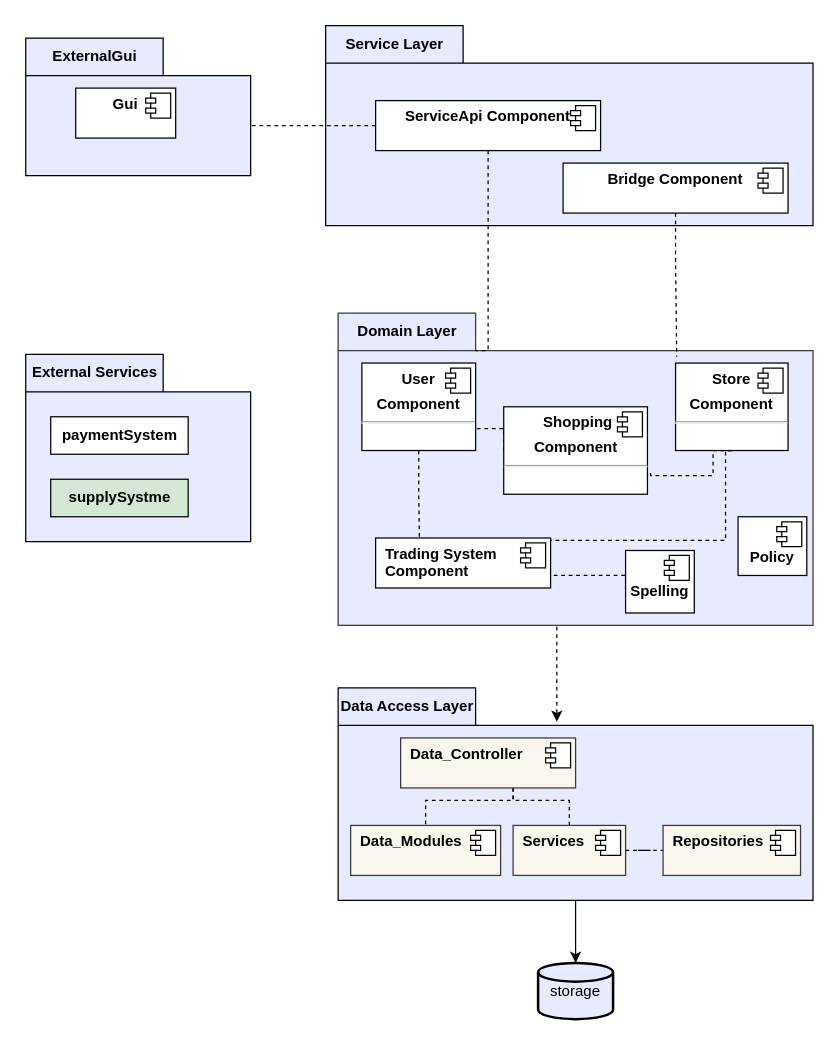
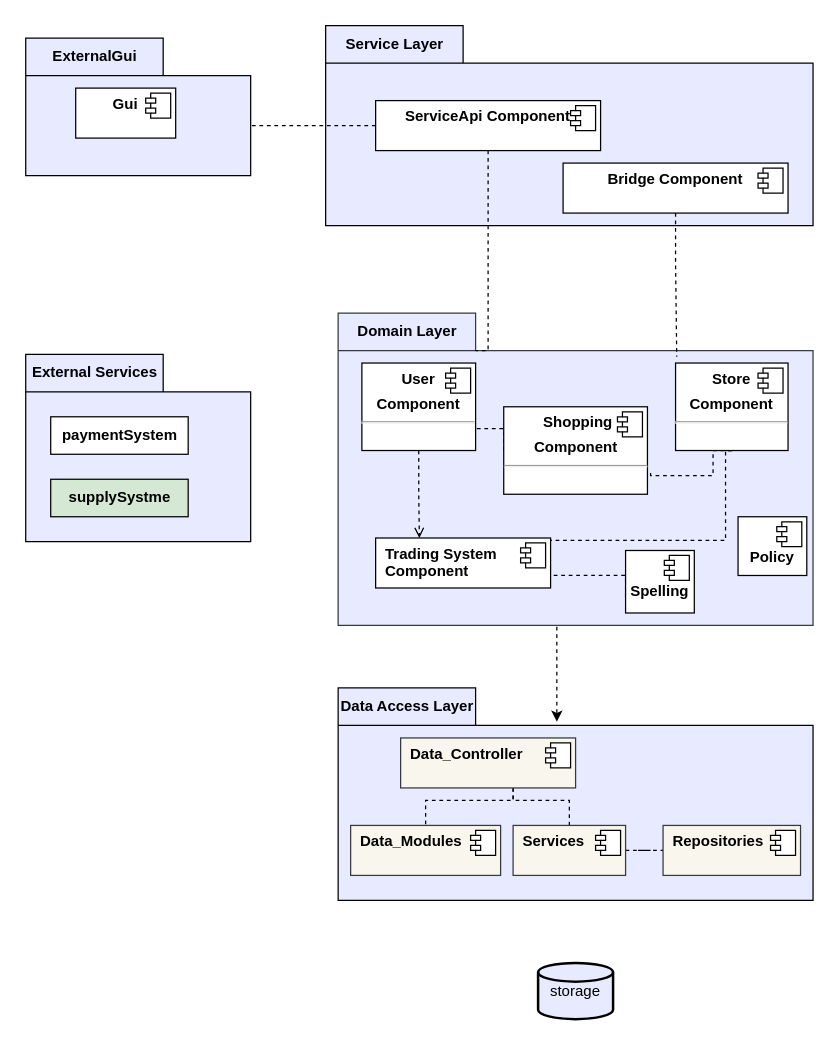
edge "User Component" -- "Trading System Component": arrowhead none -> open
edge "Data Access Layer" -> "storage": removed
